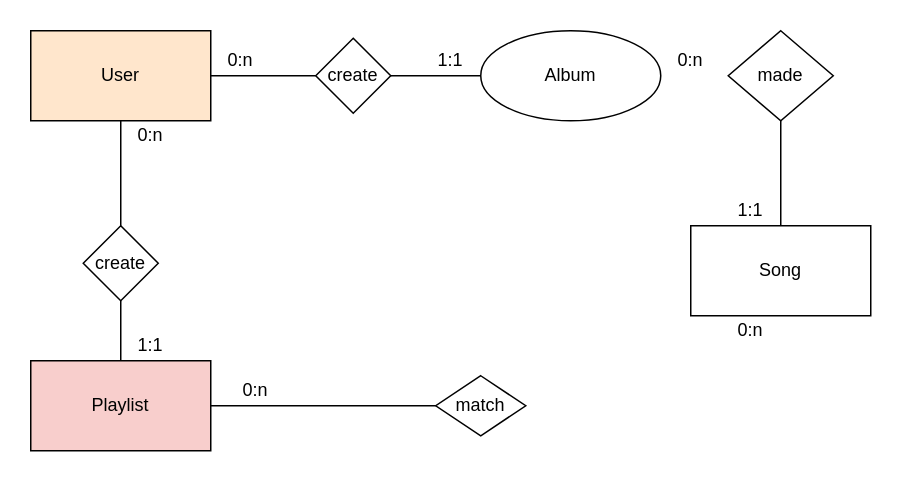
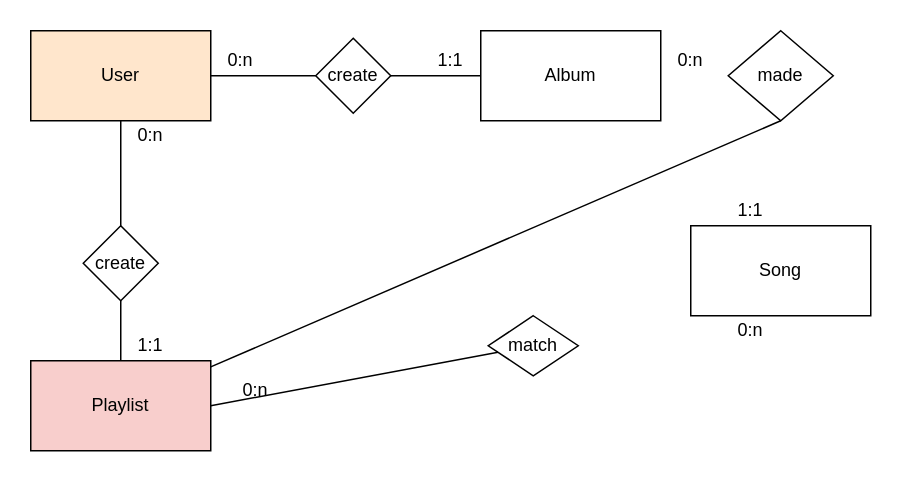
node "Album": shape ellipse -> rectangle
edge "made" -- "Song": now "made" -- "Playlist"
node "match": moved (481, 406) -> (533, 346)
